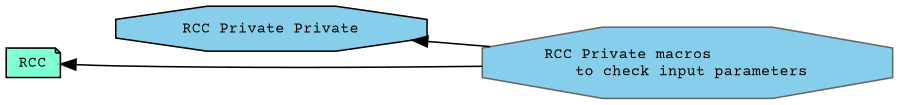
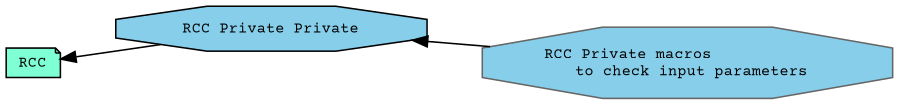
edge "RCC Private macros to check input parameters" -> "RCC": now "RCC Private Private" -> "RCC"
